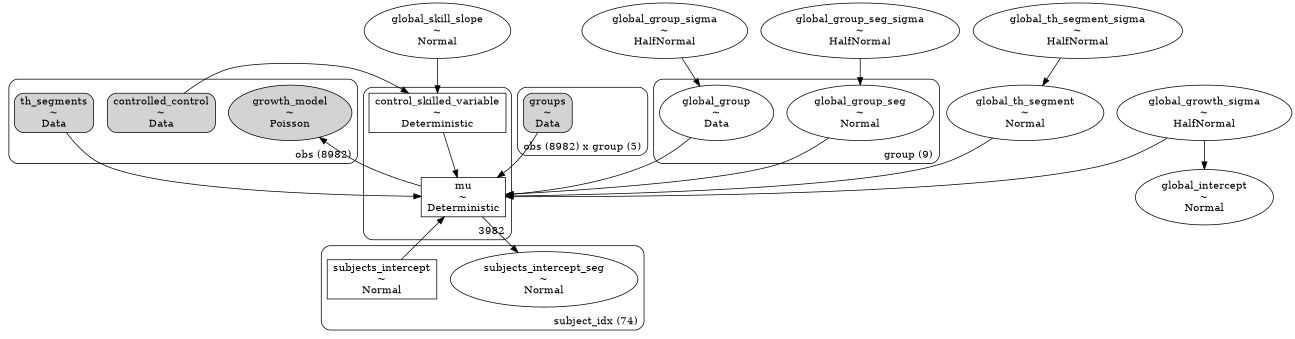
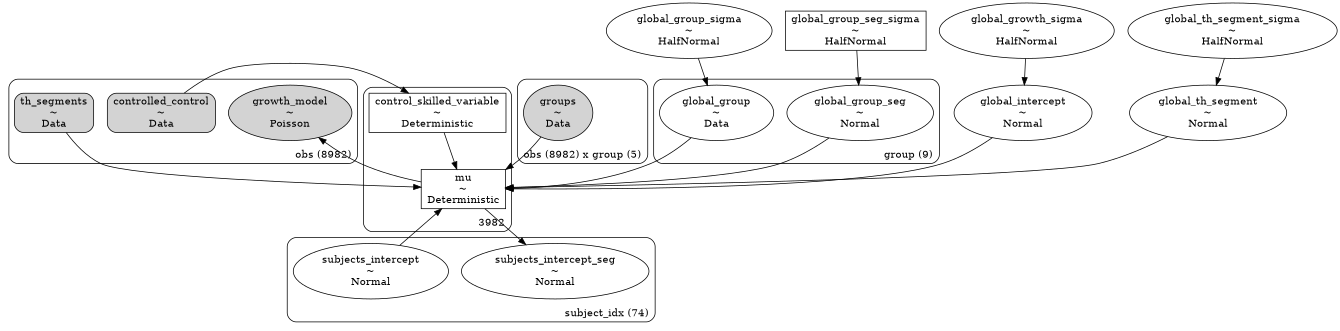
node "global_skill_slope ~ Normal": removed
node "global_group_seg_sigma ~ HalfNormal": shape ellipse -> box
node "groups ~ Data": shape box -> ellipse
edge "global_growth_sigma ~ HalfNormal" -> "mu ~ Deterministic": now "global_intercept ~ Normal" -> "mu ~ Deterministic"
node "subjects_intercept ~ Normal": shape box -> ellipse
